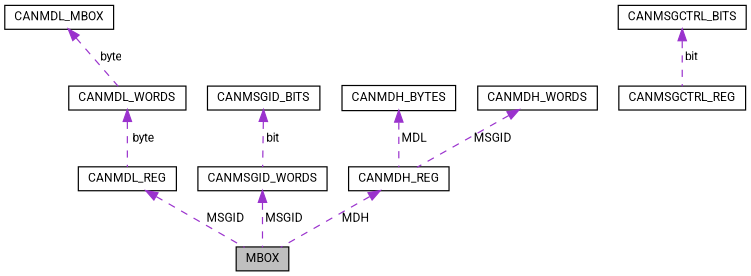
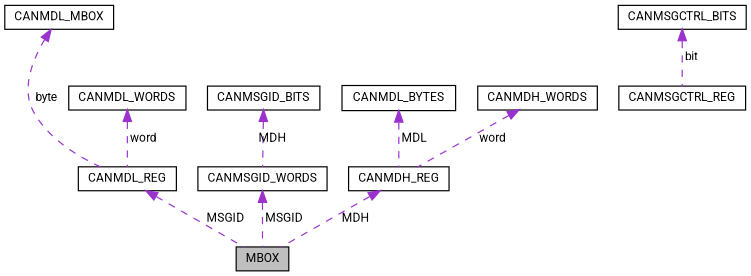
edge "CANMDL_WORDS" -> "CANMDL_MBOX": now "CANMDL_REG" -> "CANMDL_MBOX"
node "CANMDH_BYTES": label "CANMDH_BYTES" -> "CANMDL_BYTES"
edge "CANMDL_REG" -> "CANMDL_WORDS": label " byte" -> " word"
edge "CANMSGID_WORDS" -> "CANMSGID_BITS": label " bit" -> " MDH"
edge "CANMDH_REG" -> "CANMDH_WORDS": label " MSGID" -> " word"
